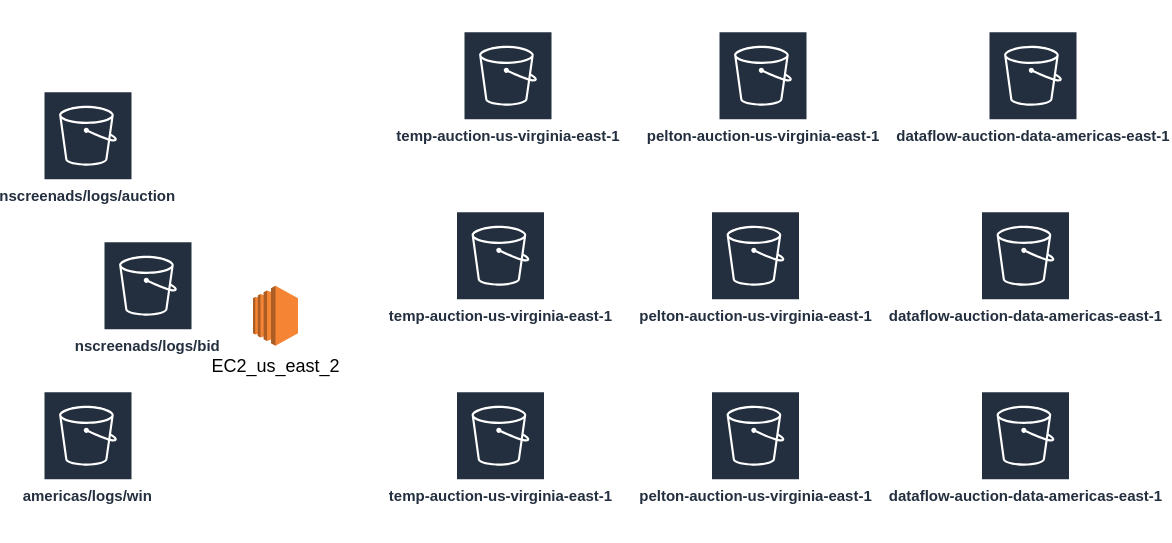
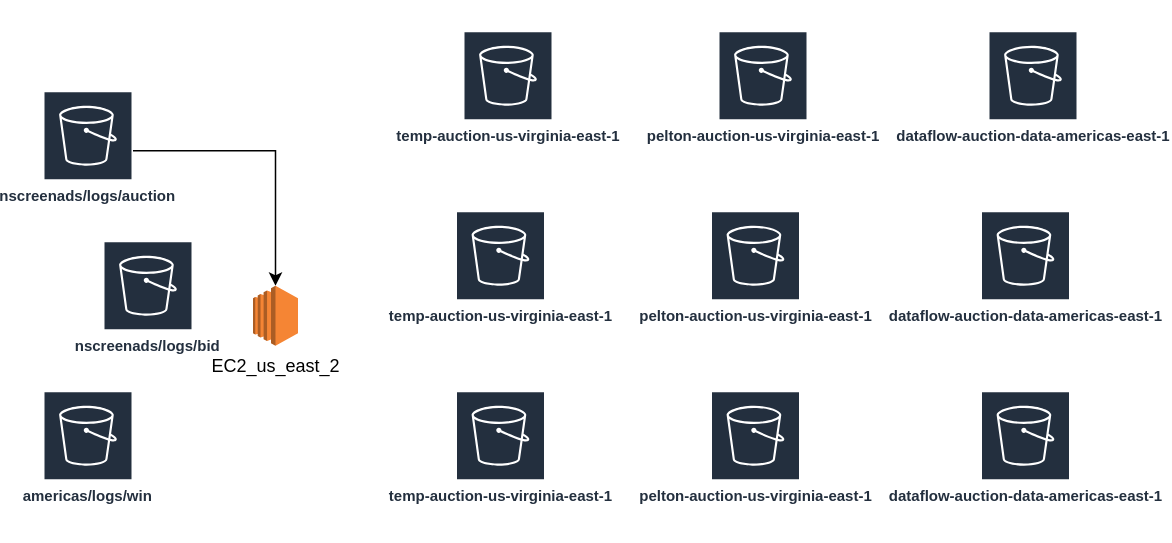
edge "nscreenads/logs/auction" -> "EC2_us_east_2": added
